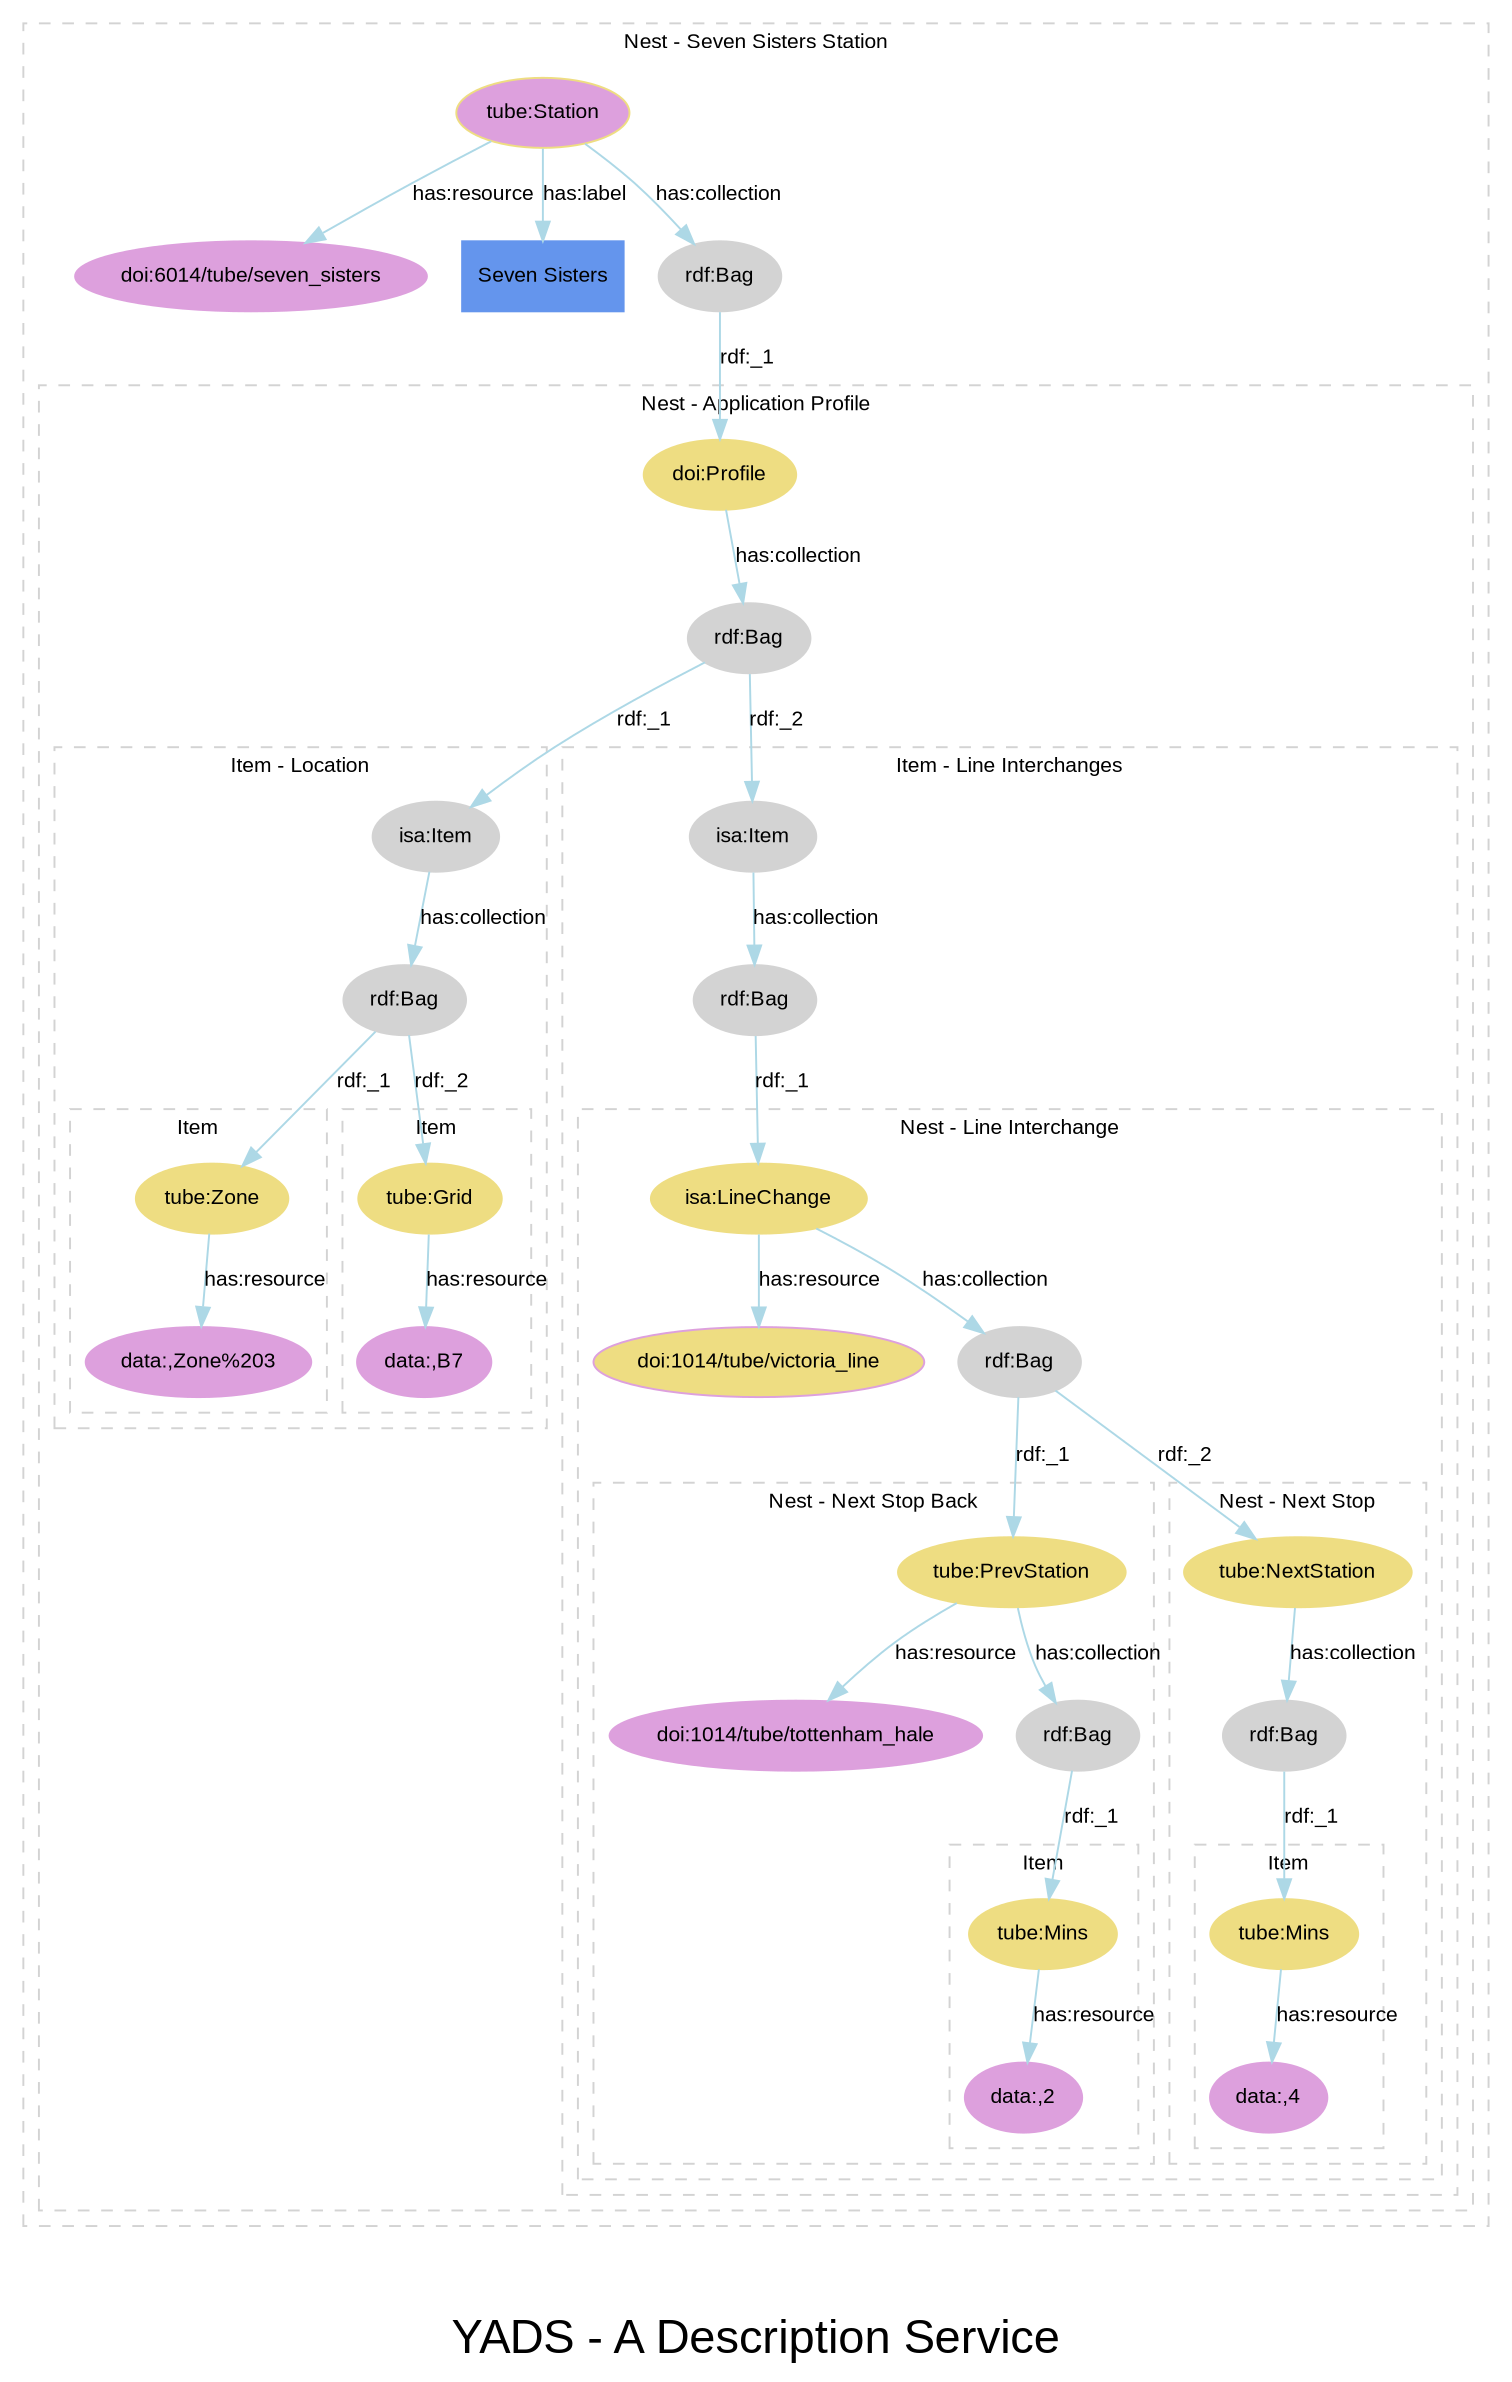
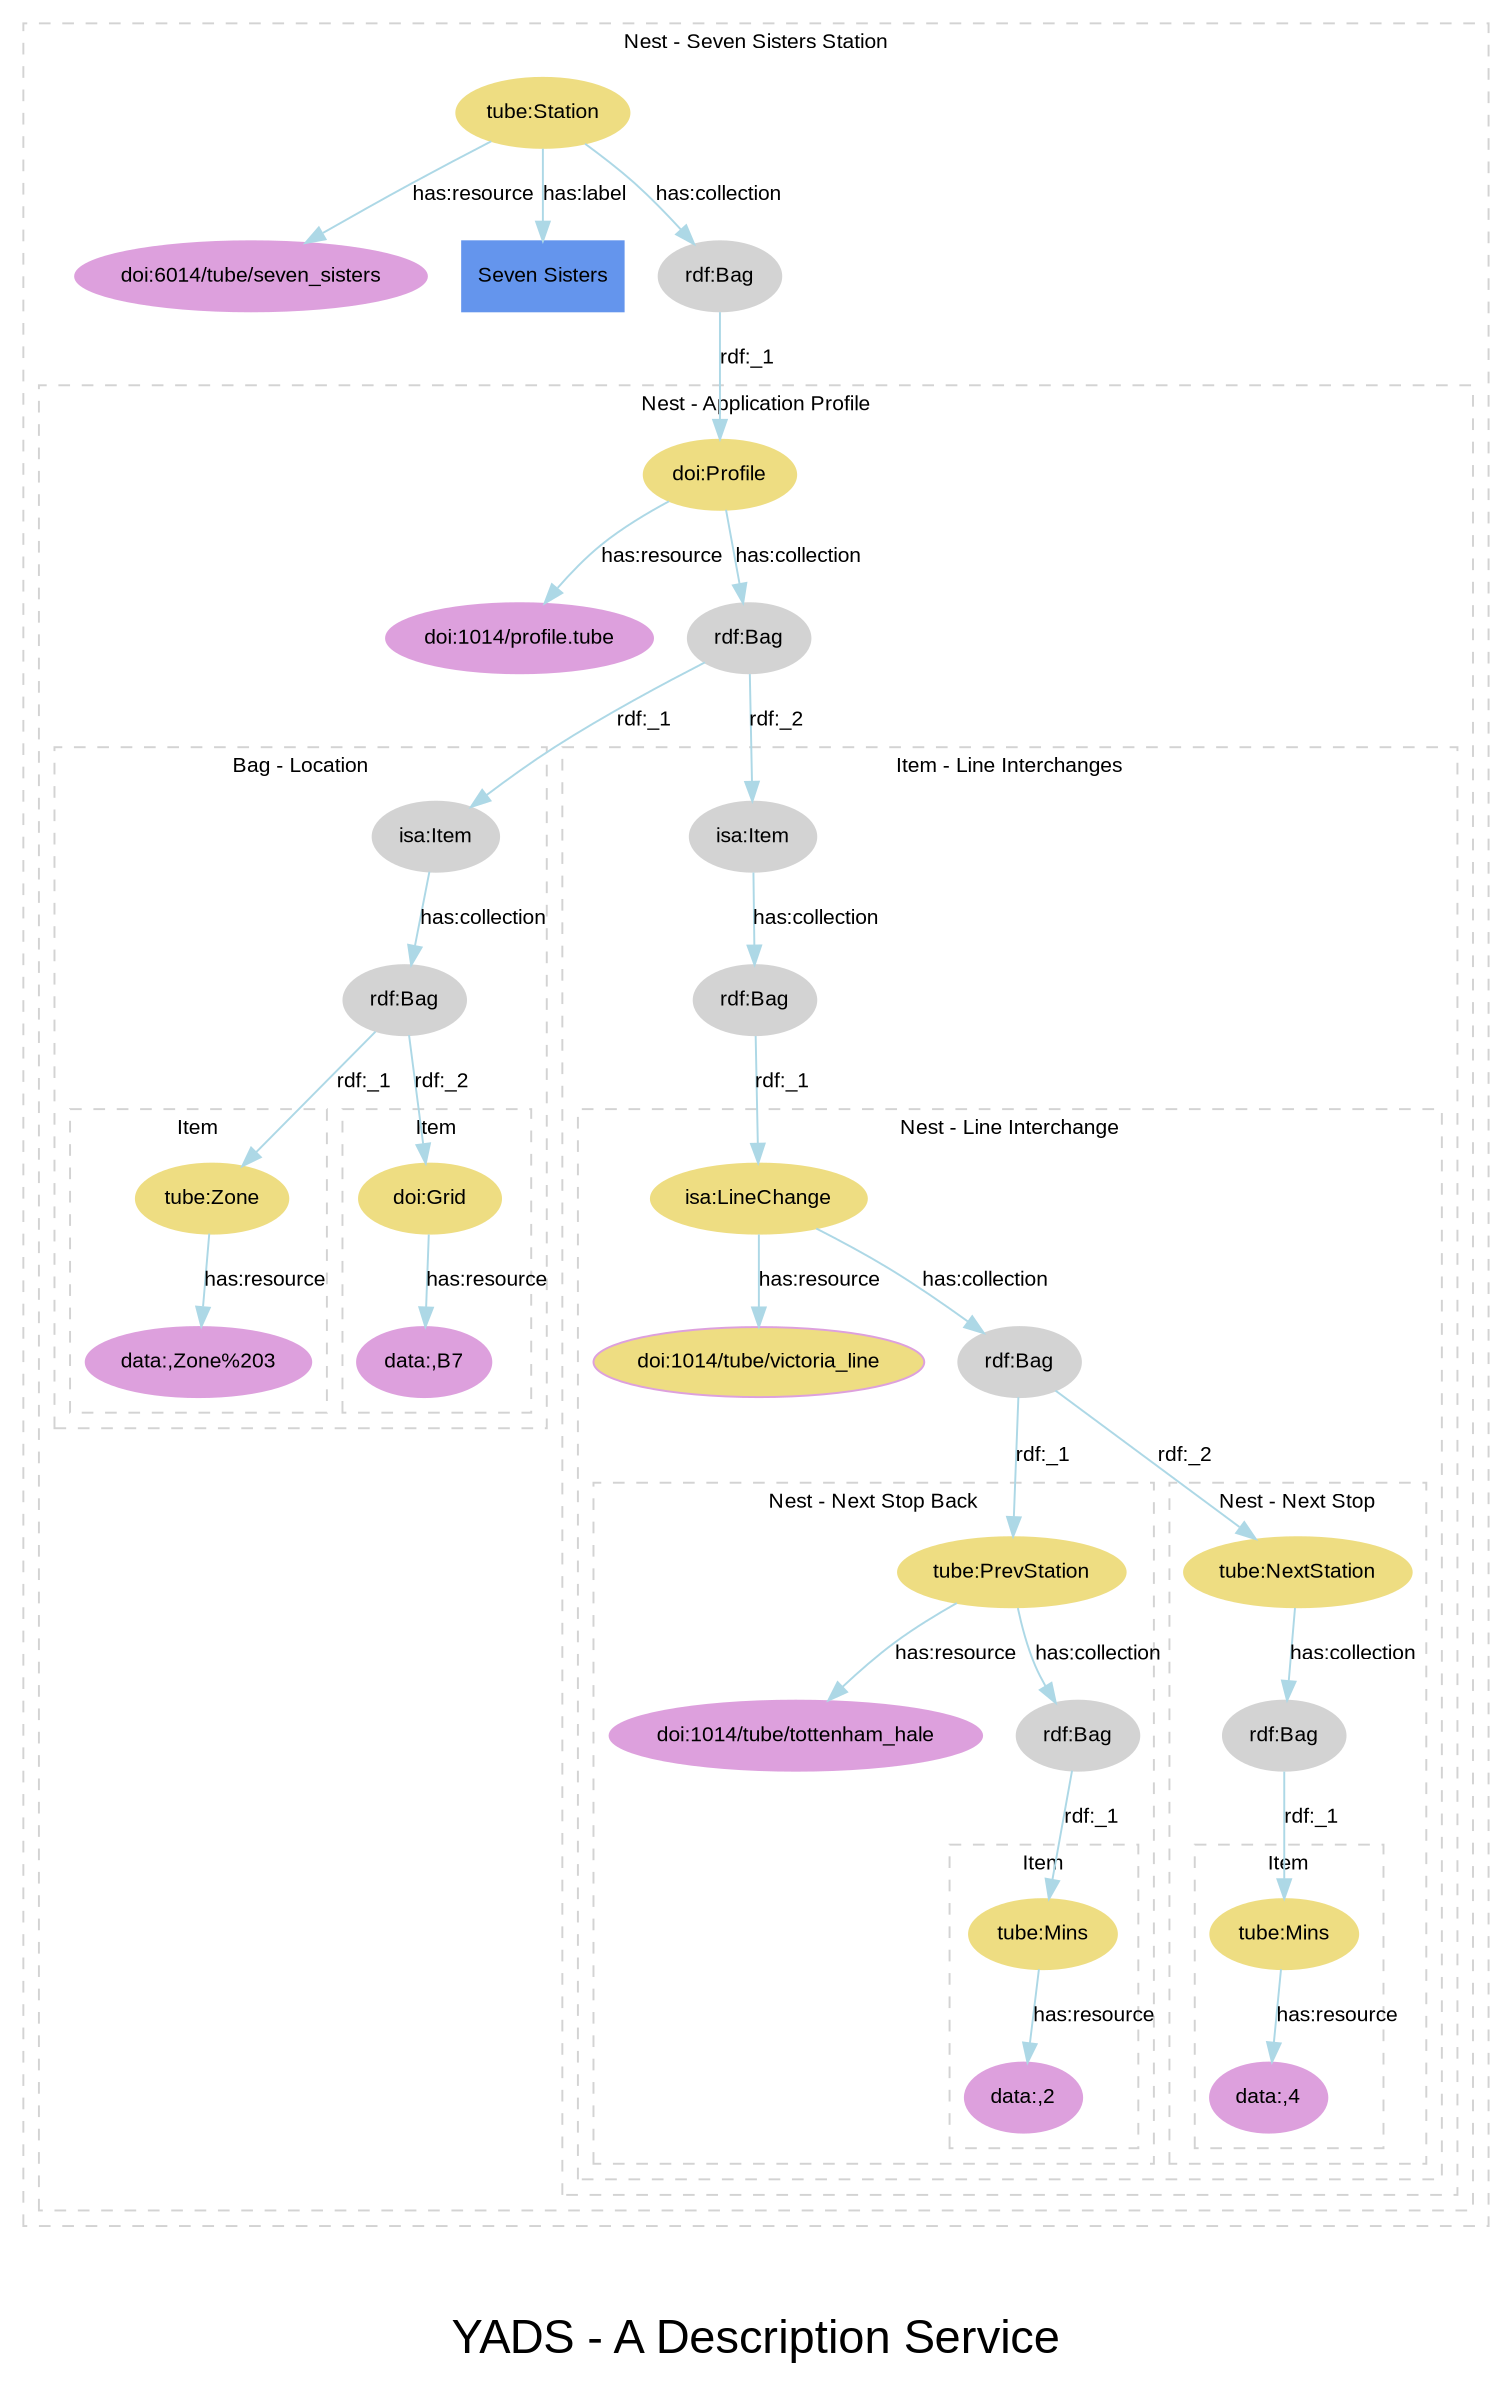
node "tube:Station": fillcolor plum -> lightgoldenrod
node "doi:1014/profile.tube": added
cluster "Item - Location": label "Item - Location" -> "Bag - Location"
node "tube:Grid": label "tube:Grid" -> "doi:Grid"
